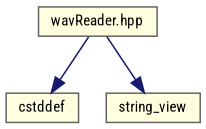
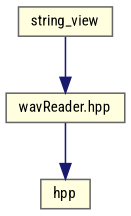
edge "wavReader.hpp" -> "string_view": reversed
node "cstddef": label "cstddef" -> "hpp"
